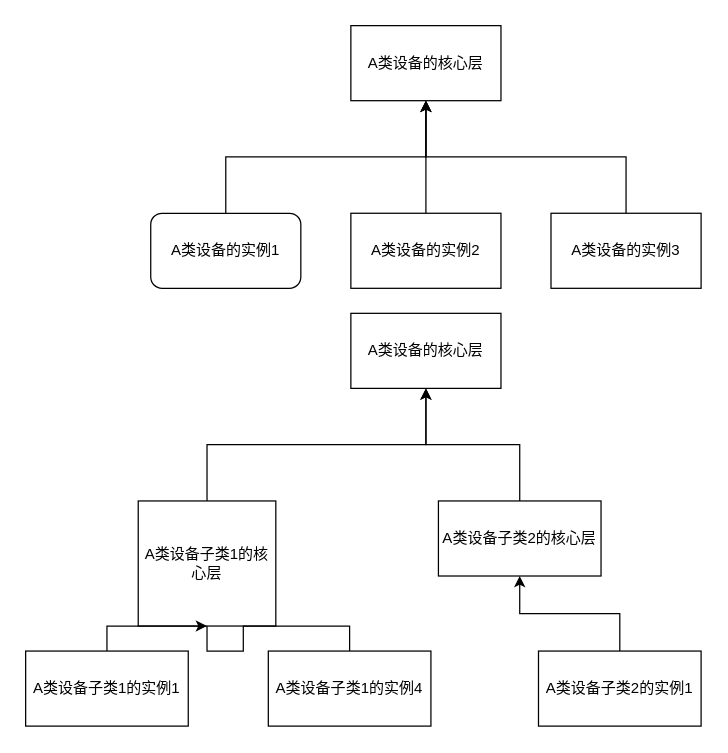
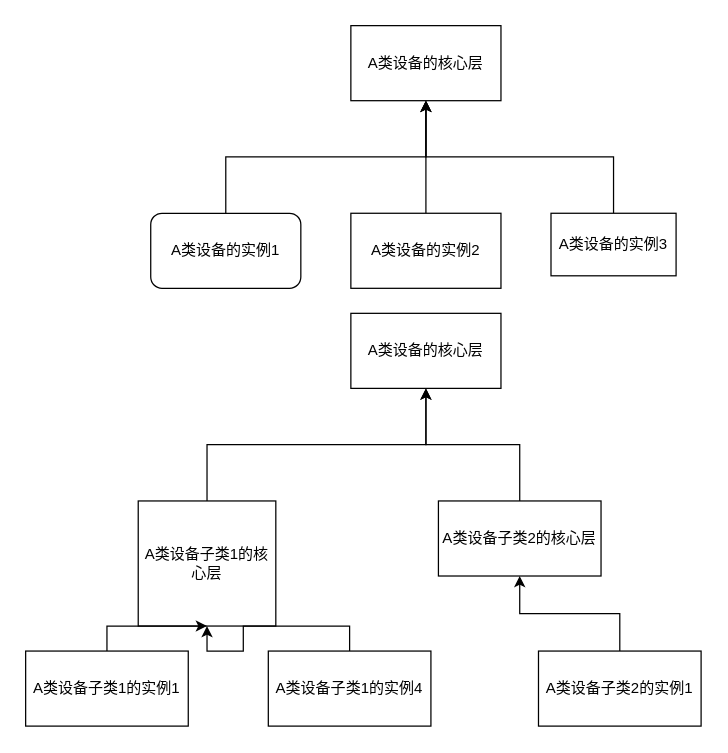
node "A类设备的实例3": size 150x75 -> 125x63
edge "A类设备子类1的核心层" -- "A类设备子类1的实例4": arrowhead none -> classic
